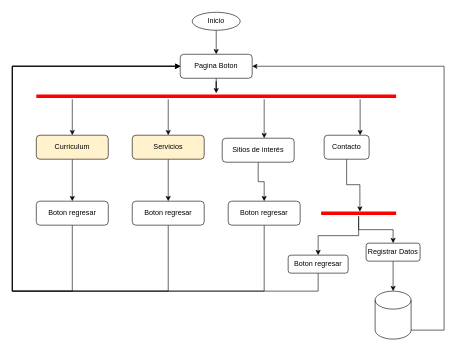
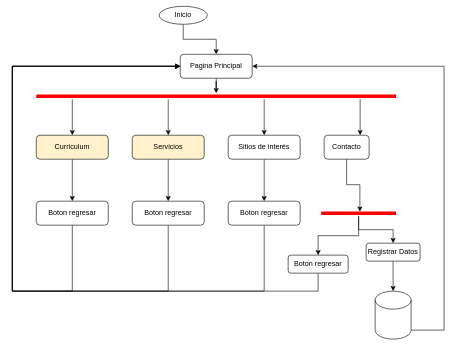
node "Inicio": moved (216, 21) -> (183, 15)
node "Pagina Boton": label "Pagina Boton" -> "Pagina Principal"
node "Sitios de interés": moved (258, 150) -> (264, 147)
